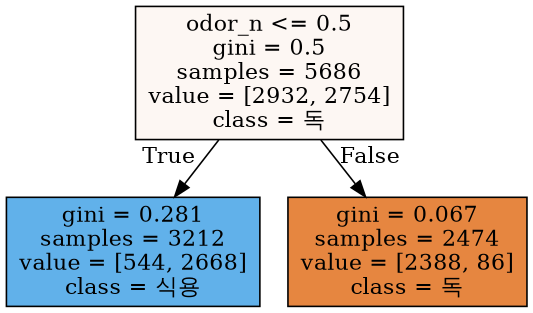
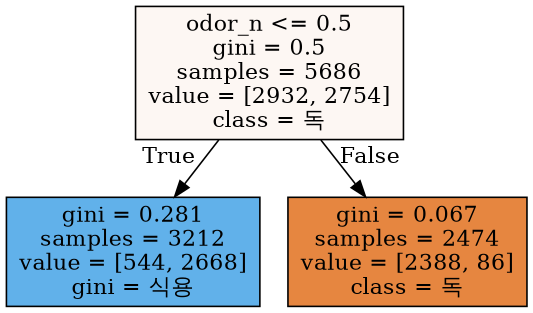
node "gini = 0.281 samples = 3212 value = [544, 2668] class = 식용": label "gini = 0.281 samples = 3212 value = [544, 2668] class = 식용" -> "gini = 0.281 samples = 3212 value = [544, 2668] gini = 식용"
